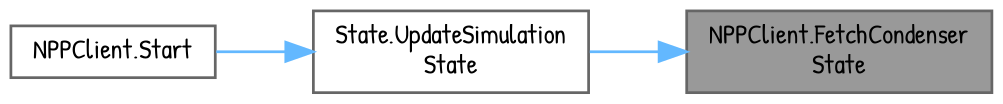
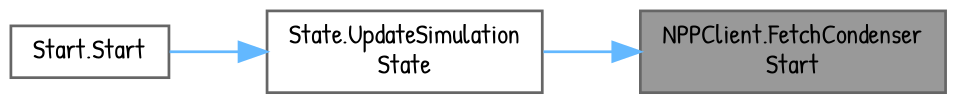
node "NPPClient.Start": label "NPPClient.Start" -> "Start.Start"
node "NPPClient.FetchCondenser State": label "NPPClient.FetchCondenser State" -> "NPPClient.FetchCondenser Start"
